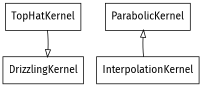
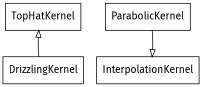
edge "TopHatKernel" -> "DrizzlingKernel": reversed
edge "InterpolationKernel" -> "ParabolicKernel": reversed
